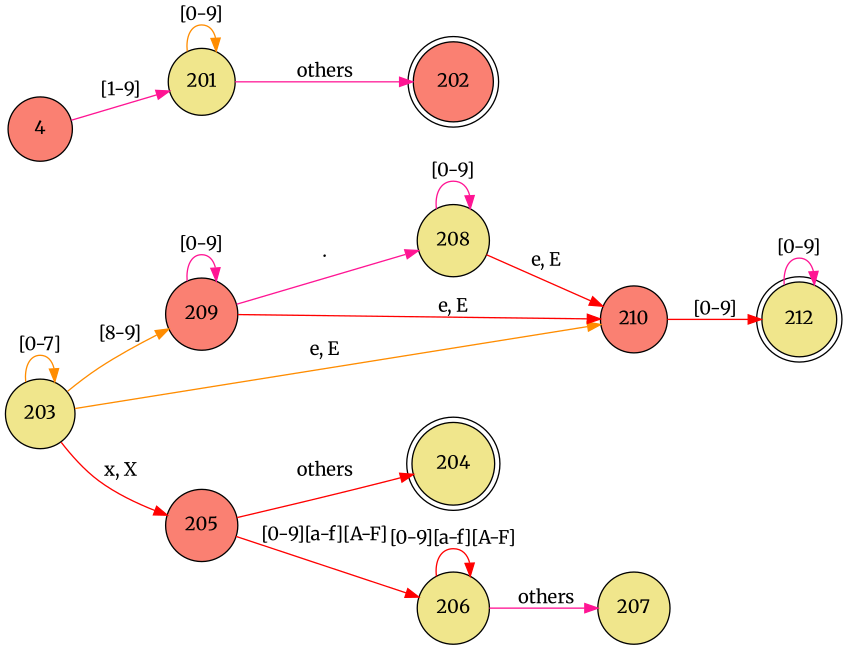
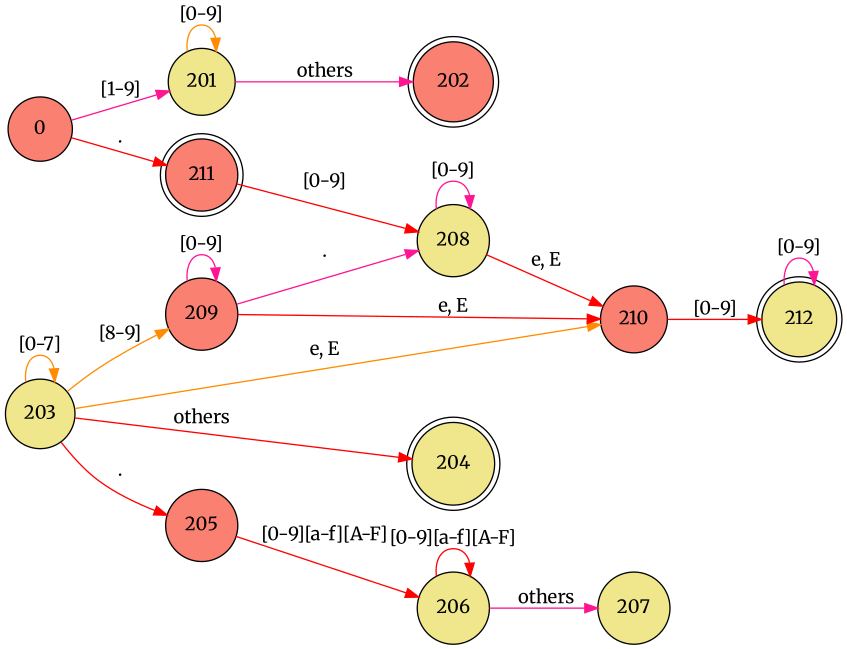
node "4": label "4" -> "0"
node "211": added
edge "203" -> "205": label "x, X" -> "."
edge "205" -> "204": now "203" -> "204"
